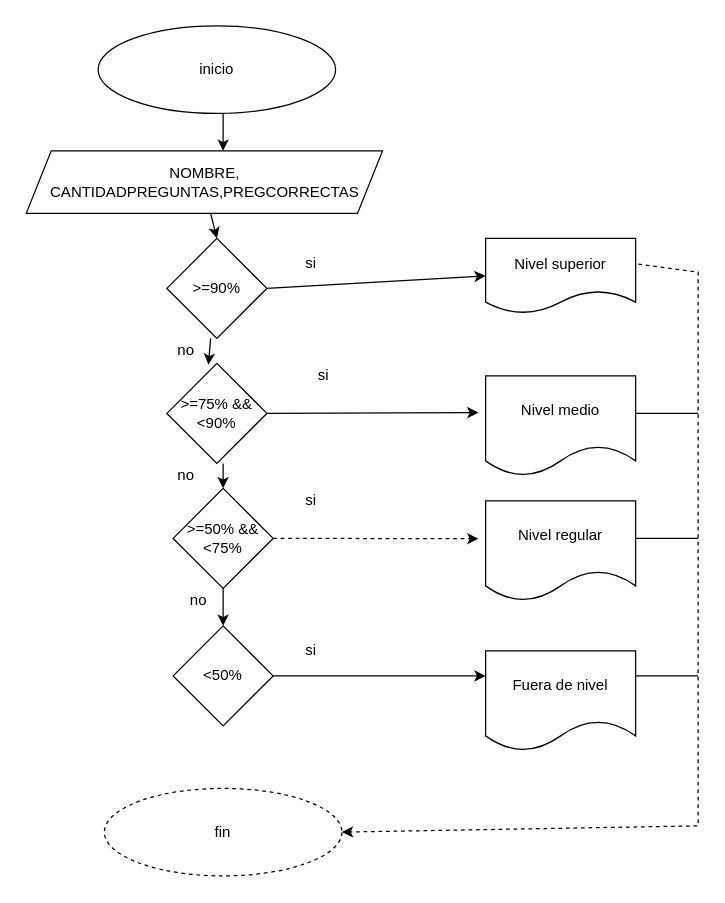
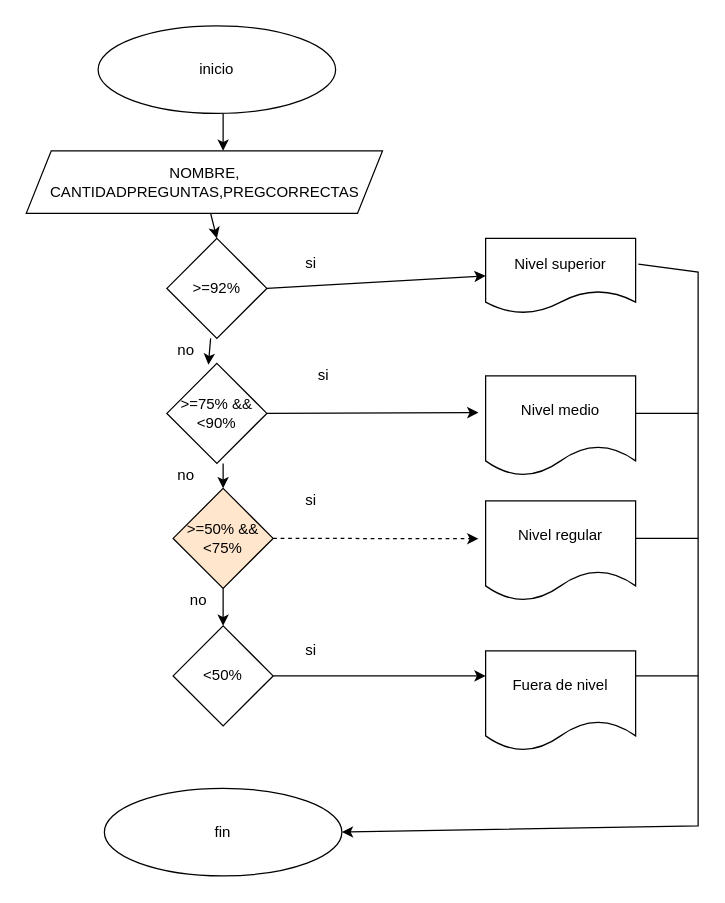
node ">=90%": label ">=90%" -> ">=92%"
node ">=50% && <75%": fillcolor #ffffff -> #ffe6cc
edge "Nivel superior" -> "fin": style dashed -> solid
node "fin": style dashed -> solid
